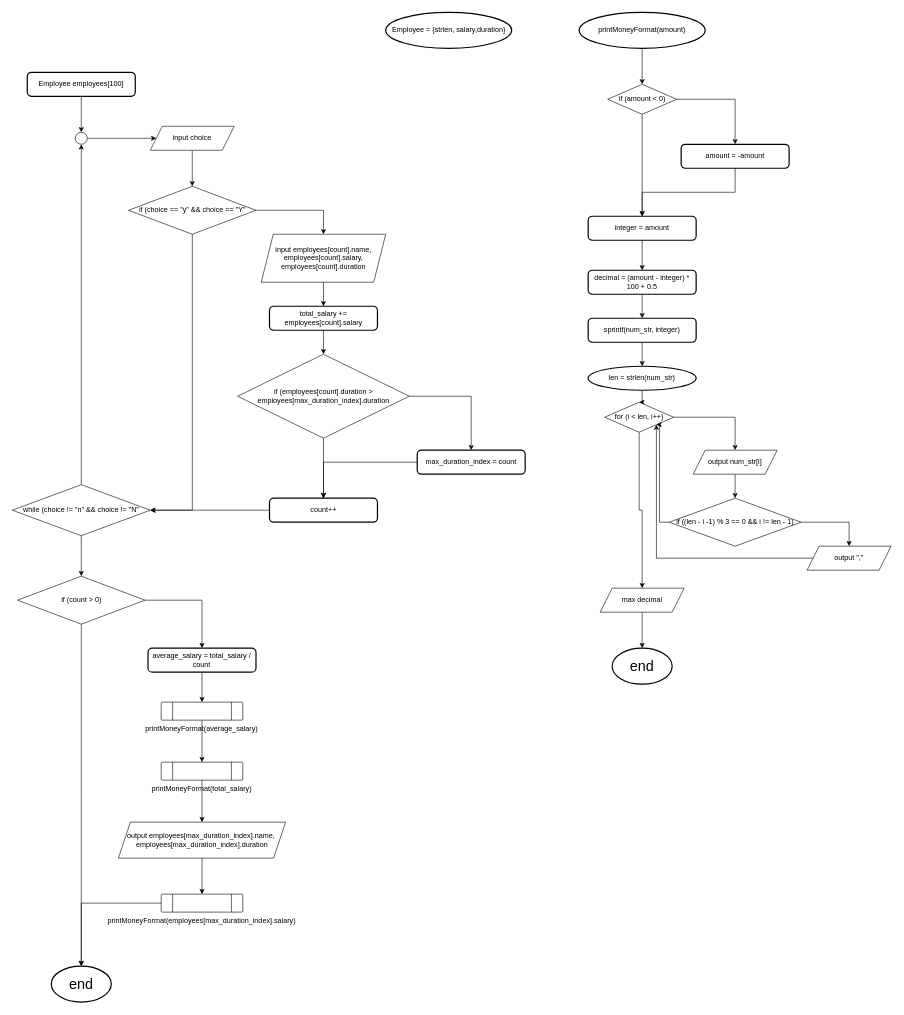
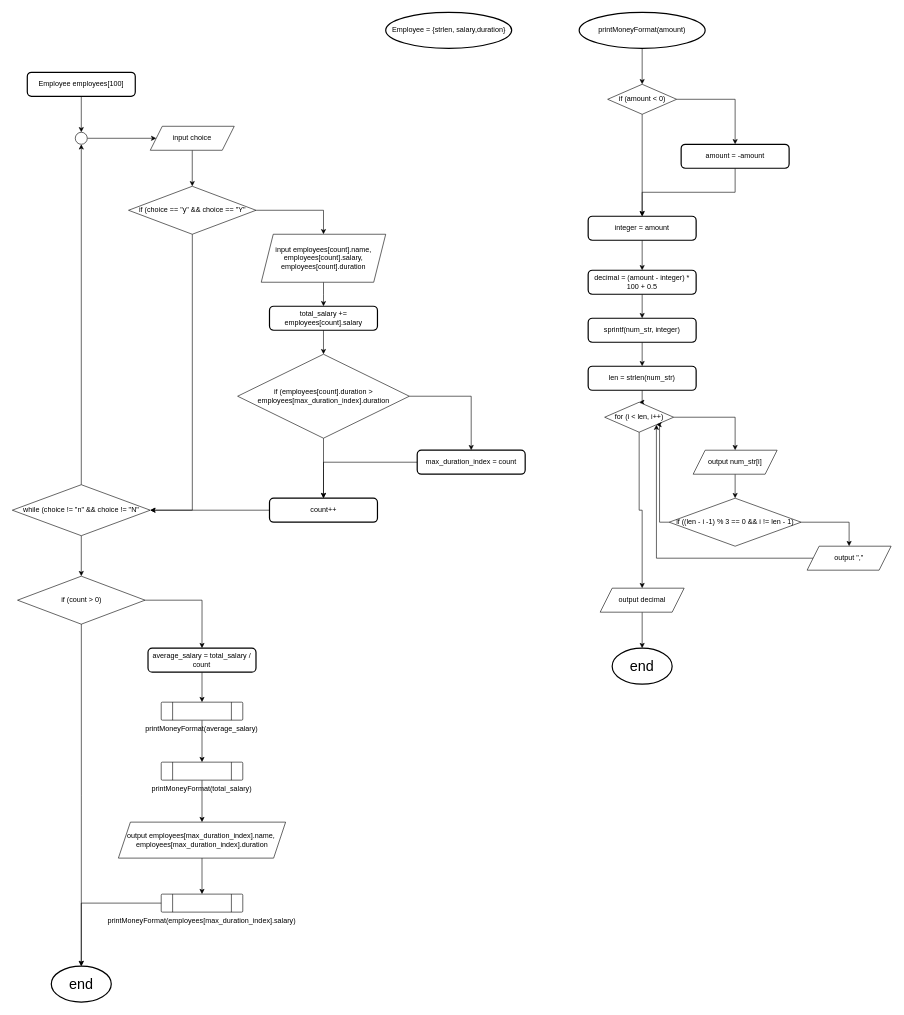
node "len = strlen(num_str)": shape ellipse -> rounded rectangle
node "max decimal": label "max decimal" -> "output decimal"
